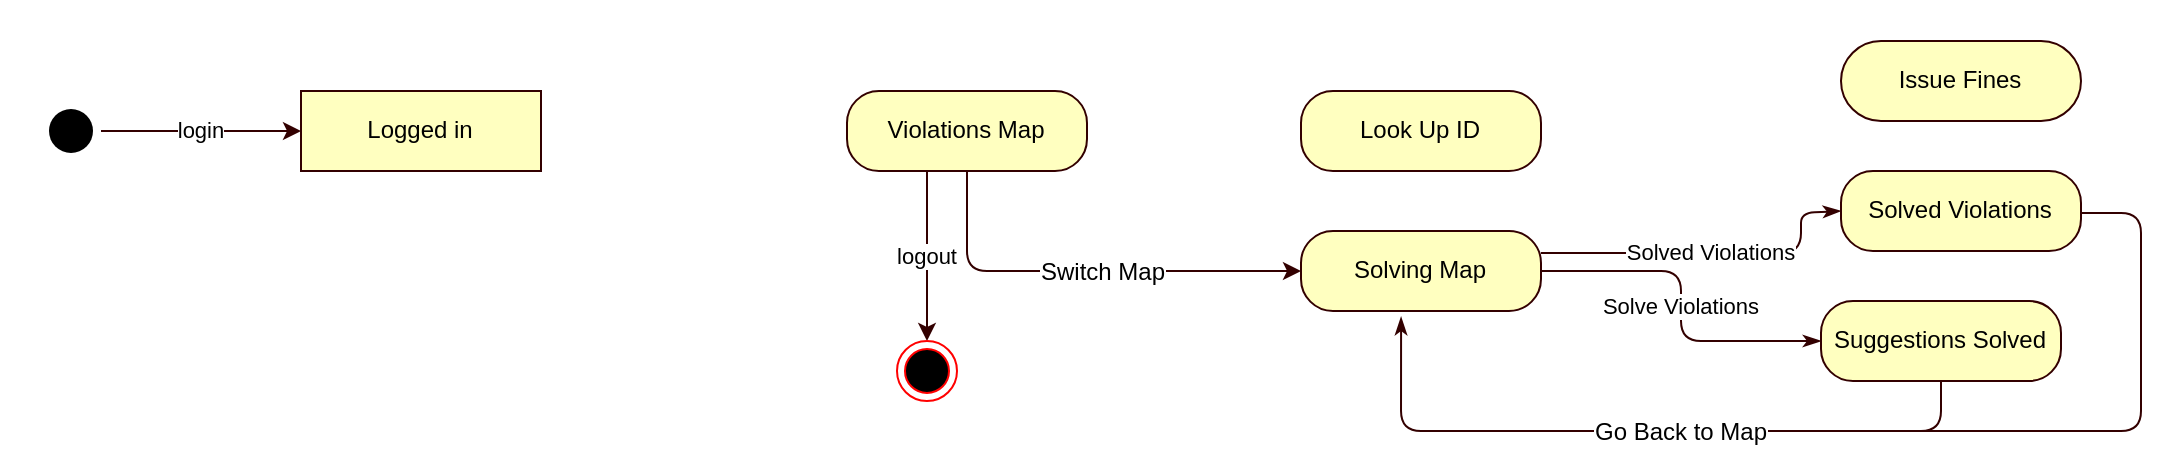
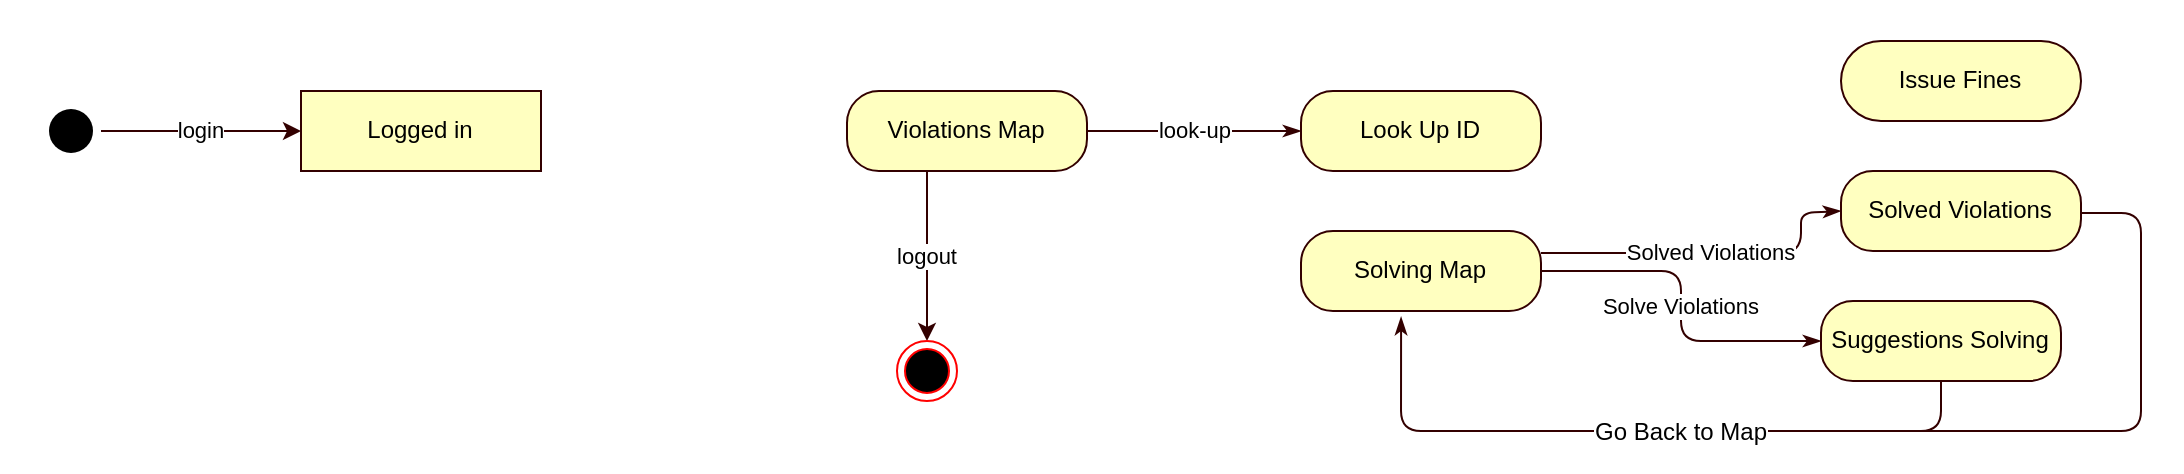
edge "Violations Map" -> "Look Up ID": added, label "look-up"
edge "Violations Map" -> "Solving Map": removed, label "Switch Map"
node "Suggestions Solved": label "Suggestions Solved" -> "Suggestions Solving"
